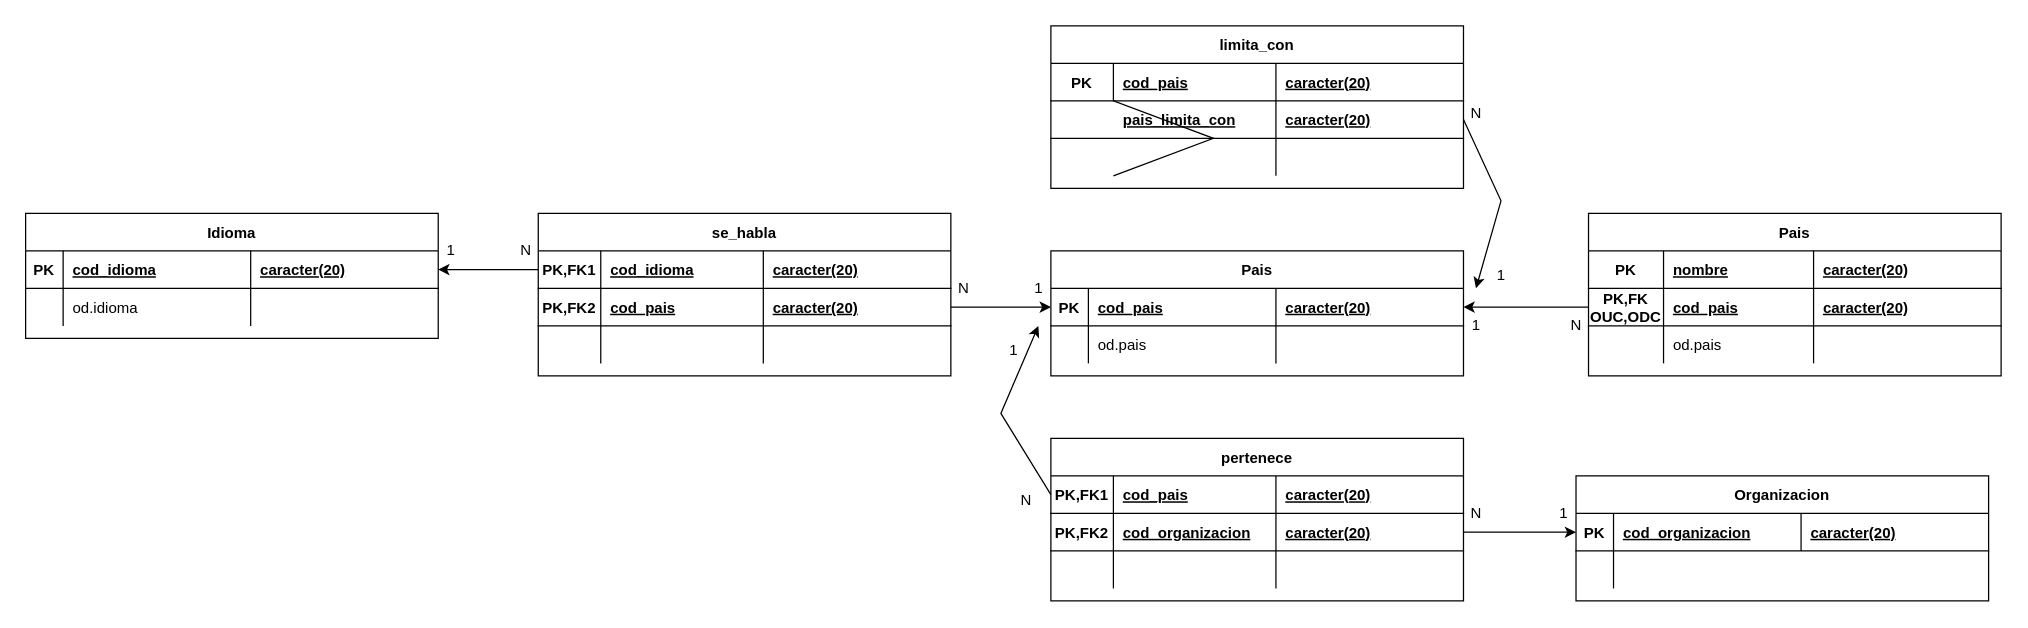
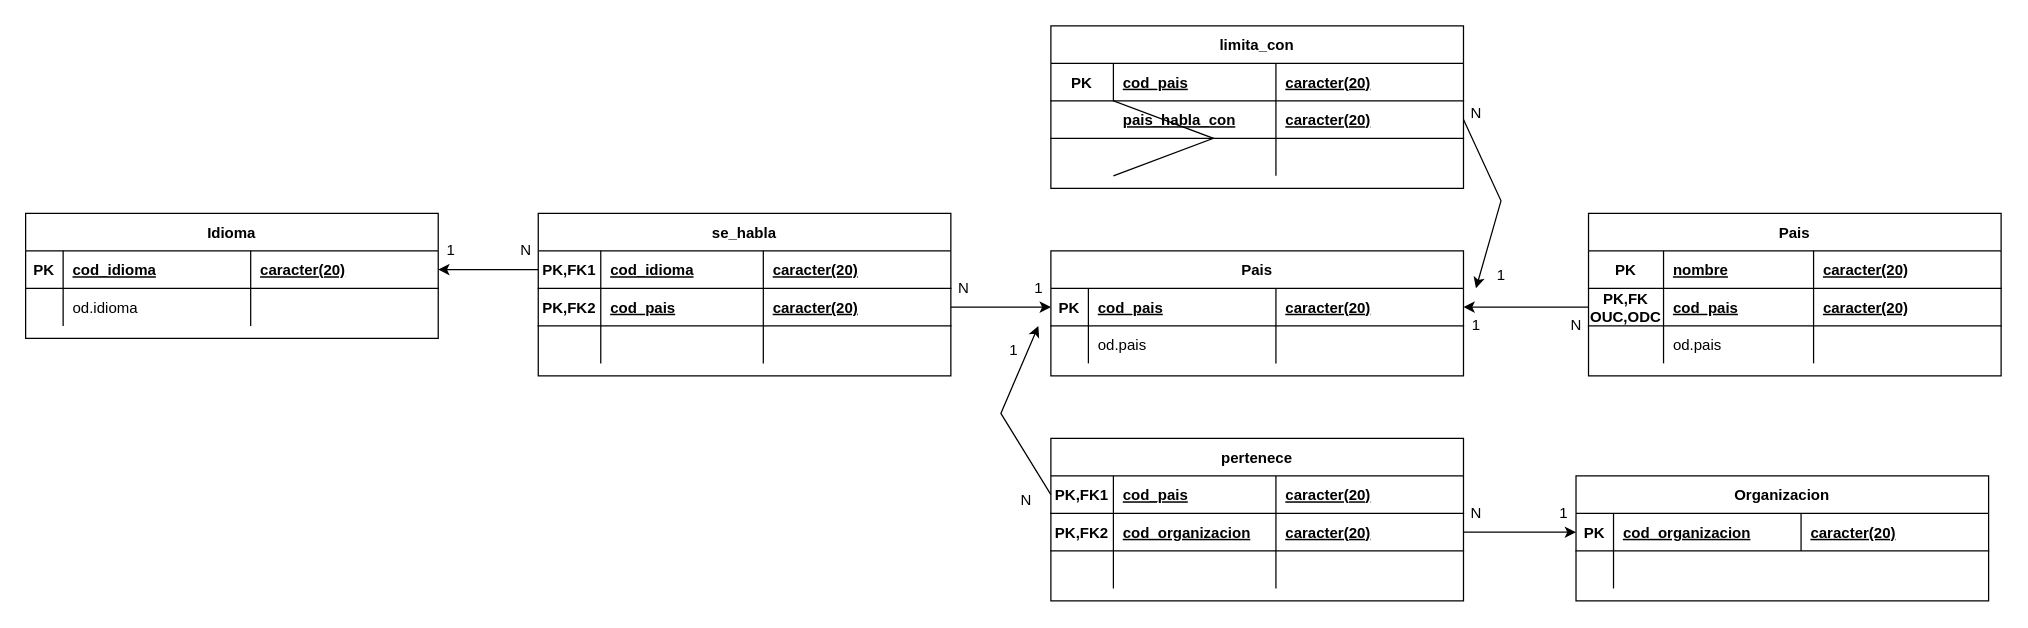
node "pais_limita_con": label "pais_limita_con" -> "pais_habla_con"
